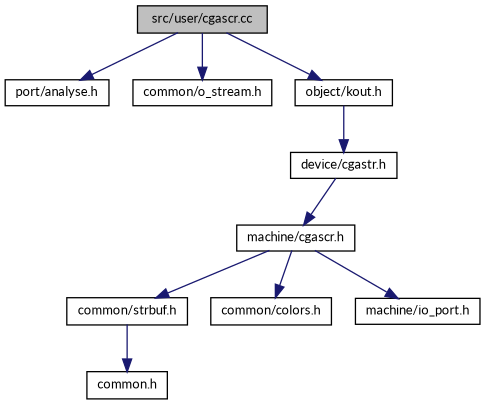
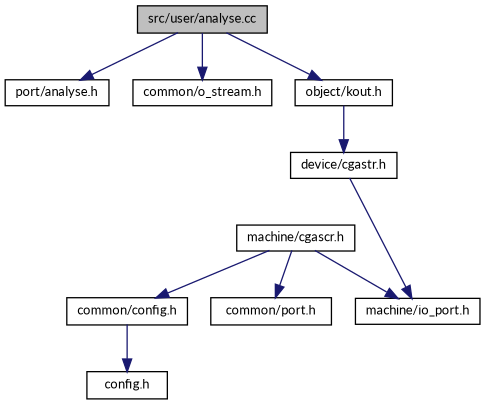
node "src/user/cgascr.cc": label "src/user/cgascr.cc" -> "src/user/analyse.cc"
edge "device/cgastr.h" -> "machine/cgascr.h": now "device/cgastr.h" -> "machine/io_port.h"
node "common/strbuf.h": label "common/strbuf.h" -> "common/config.h"
node "common/colors.h": label "common/colors.h" -> "common/port.h"
node "common.h": label "common.h" -> "config.h"
